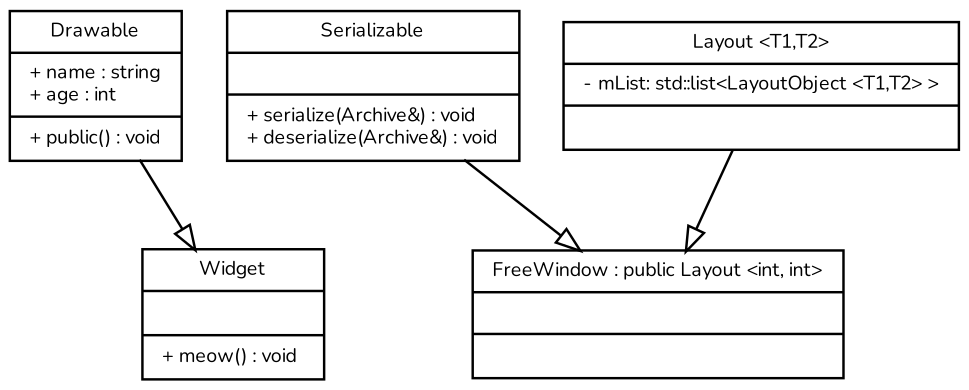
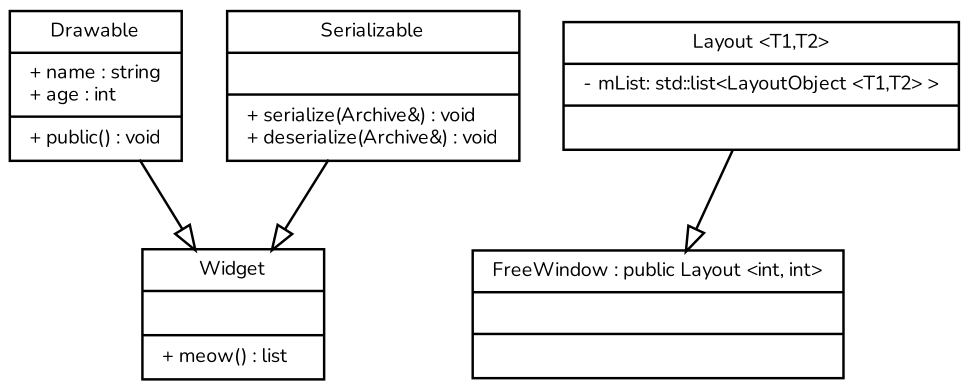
edge "Serializable" -> "FreeWindow : public Layout <int, int>": now "Serializable" -> "Widget"
node "Widget": text "+ meow() : void" -> "+ meow() : list"
